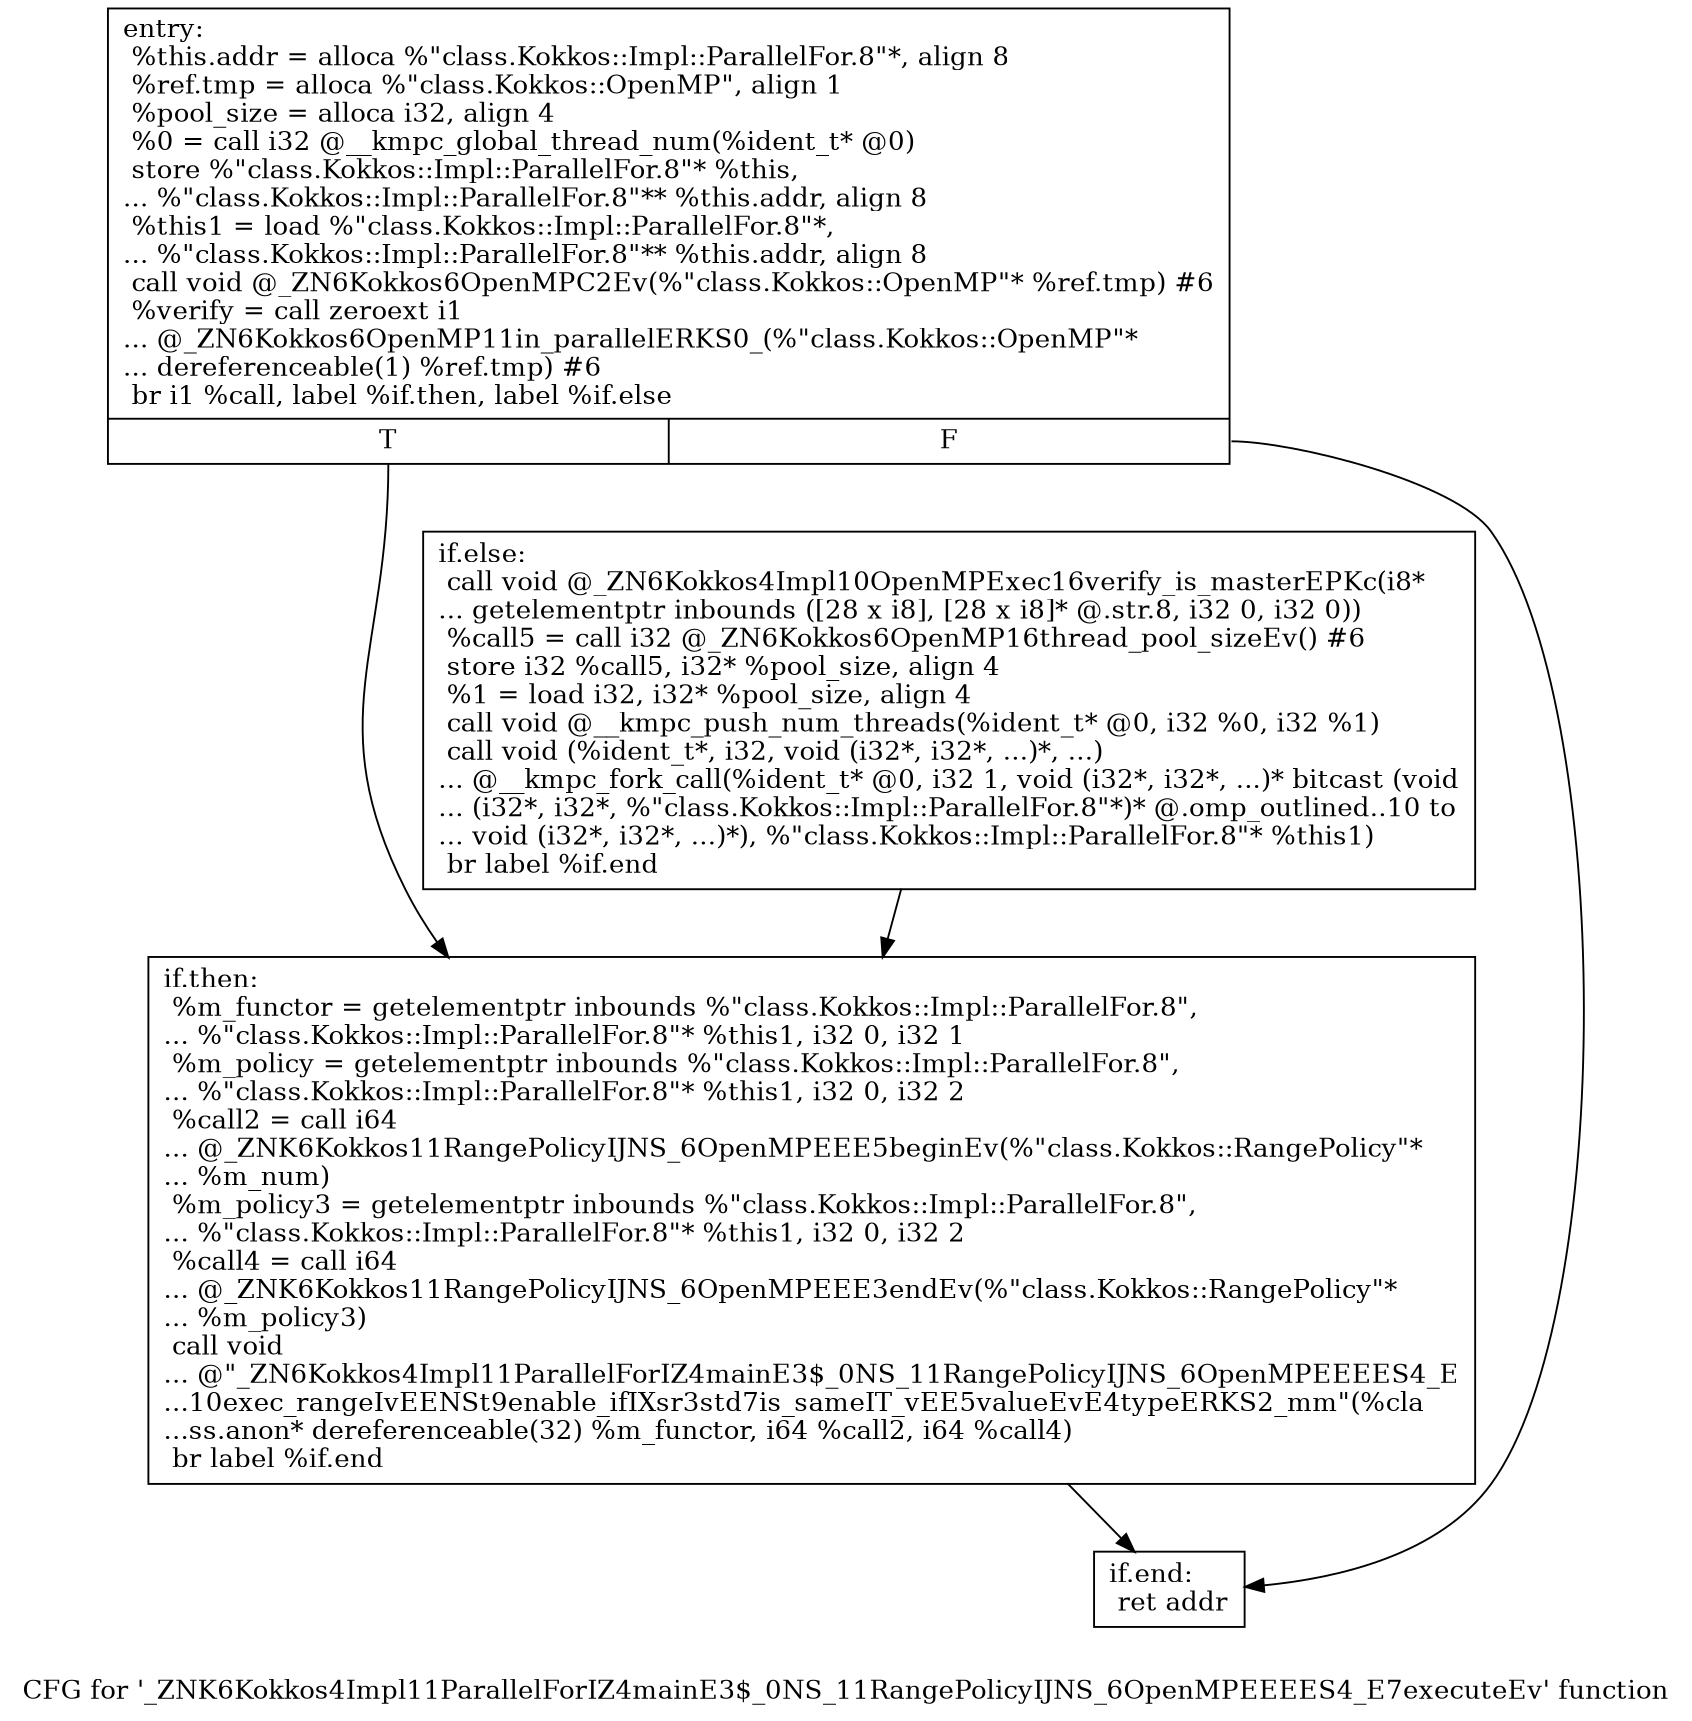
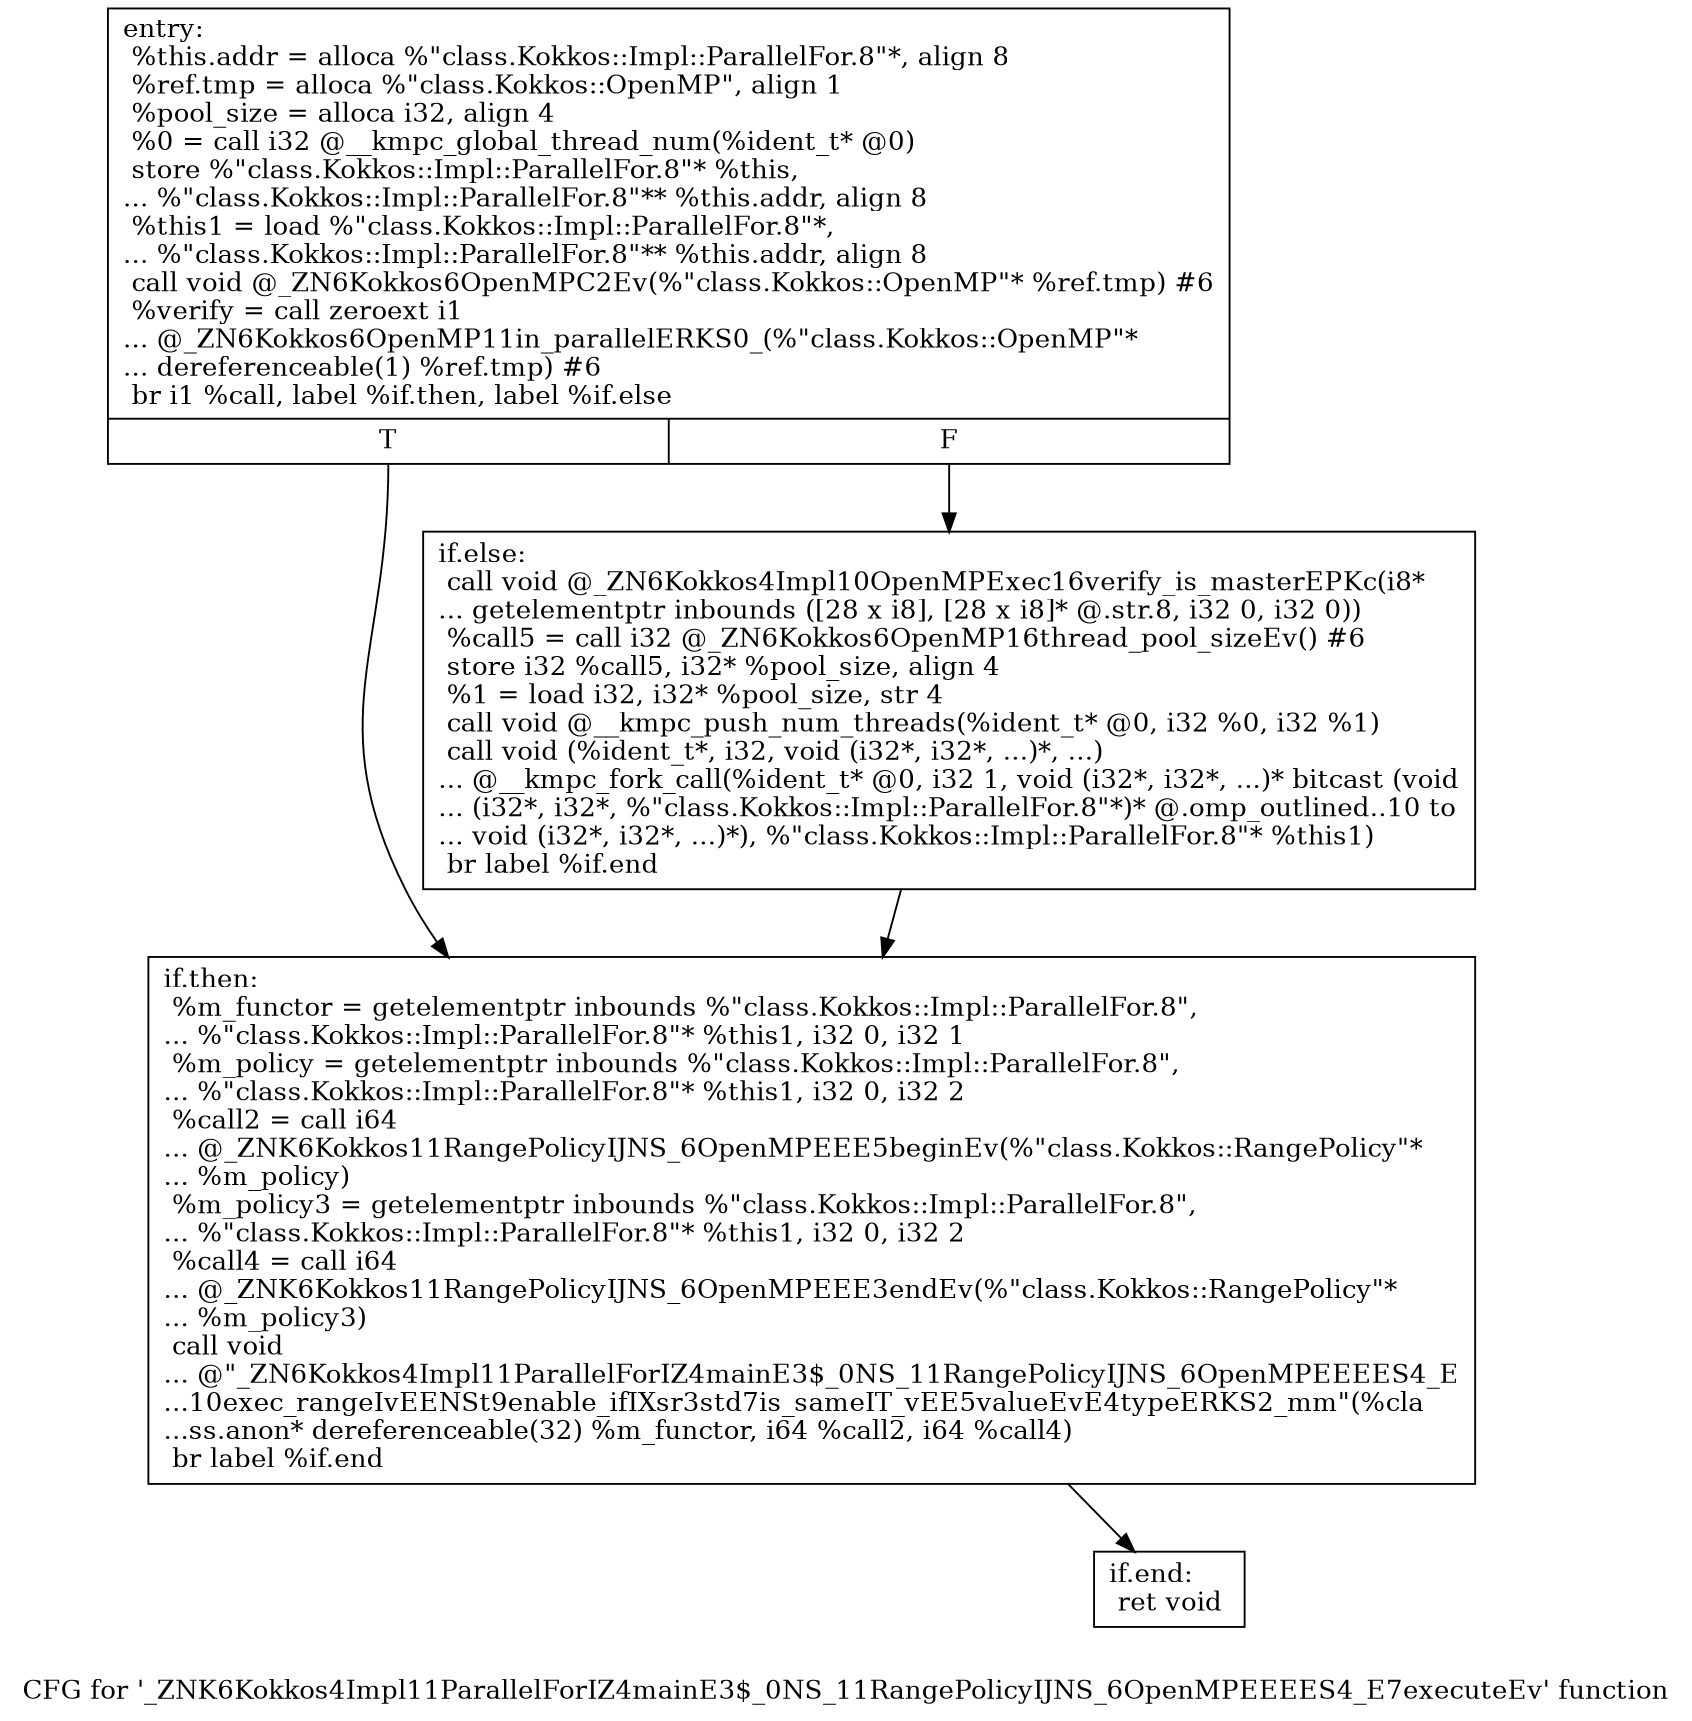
node "if.else:": text "%1 = load i32, i32* %pool_size, align 4" -> "%1 = load i32, i32* %pool_size, str 4"
edge "entry:" -> "if.end:": now "entry:" -> "if.else:"
node "if.then:": text "... %m_num)" -> "... %m_policy)"
node "if.end:": text "ret addr" -> "ret void"
